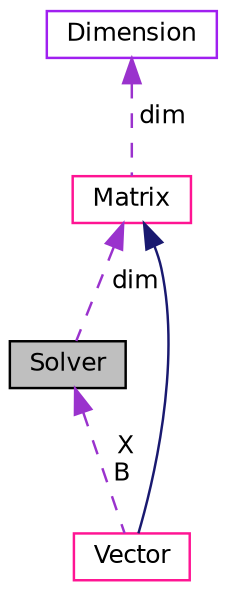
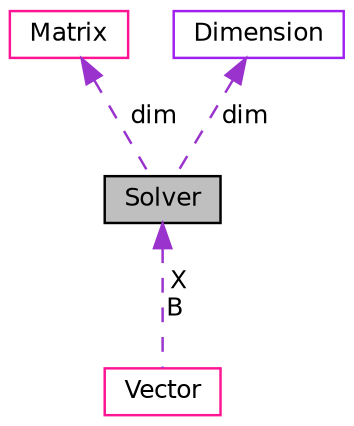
edge "Matrix" -> "Dimension": now "Solver" -> "Dimension"
edge "Vector" -> "Matrix": removed
